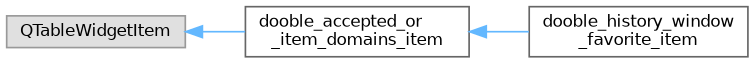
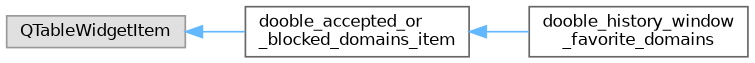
node "dooble_accepted_or _item_domains_item": label "dooble_accepted_or _item_domains_item" -> "dooble_accepted_or _blocked_domains_item"
node "dooble_history_window _favorite_item": label "dooble_history_window _favorite_item" -> "dooble_history_window _favorite_domains"
